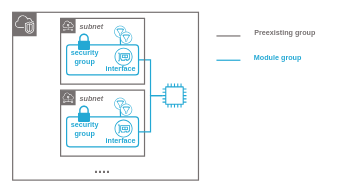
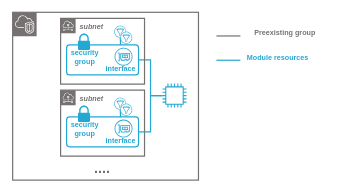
node "Module group": label "Module group" -> "Module resources"
